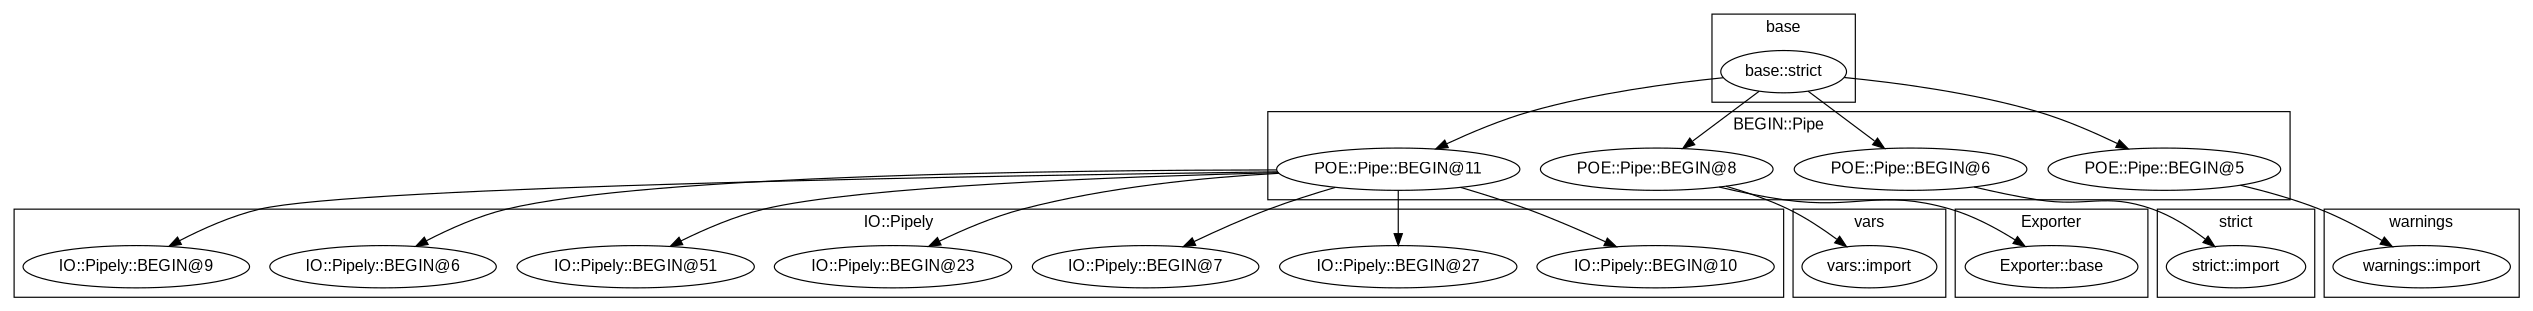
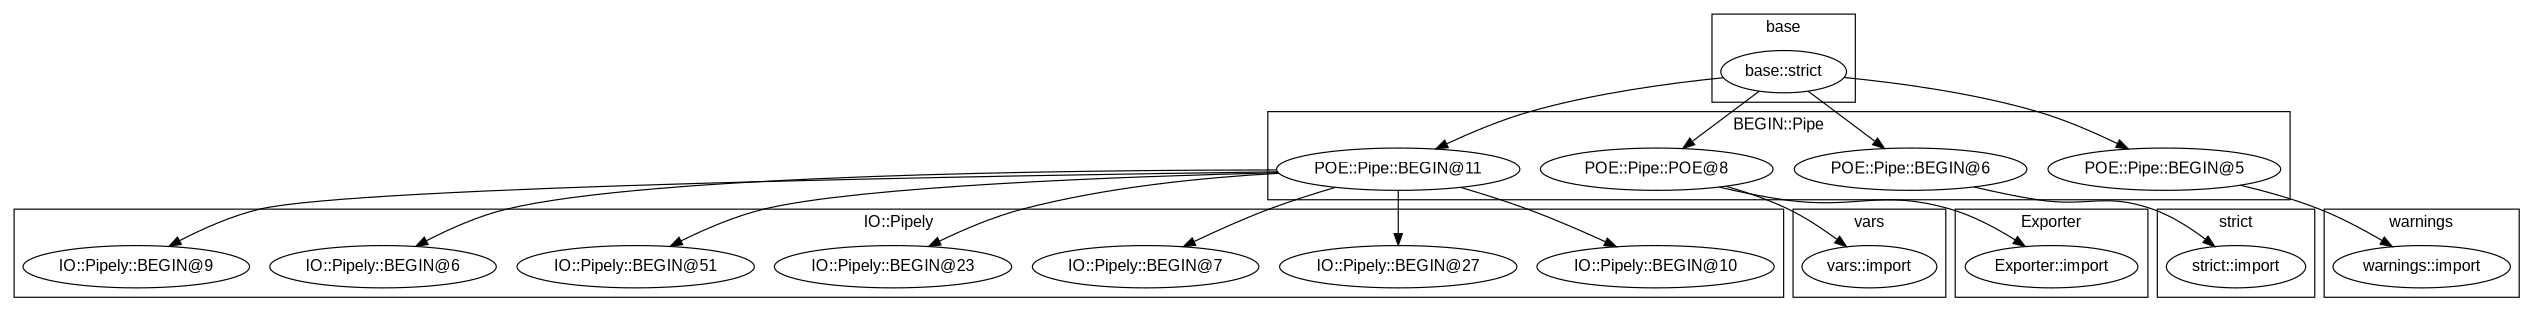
node "POE::Pipe::BEGIN@8": label "POE::Pipe::BEGIN@8" -> "POE::Pipe::POE@8"
node "Exporter::base": label "Exporter::base" -> "Exporter::import"
